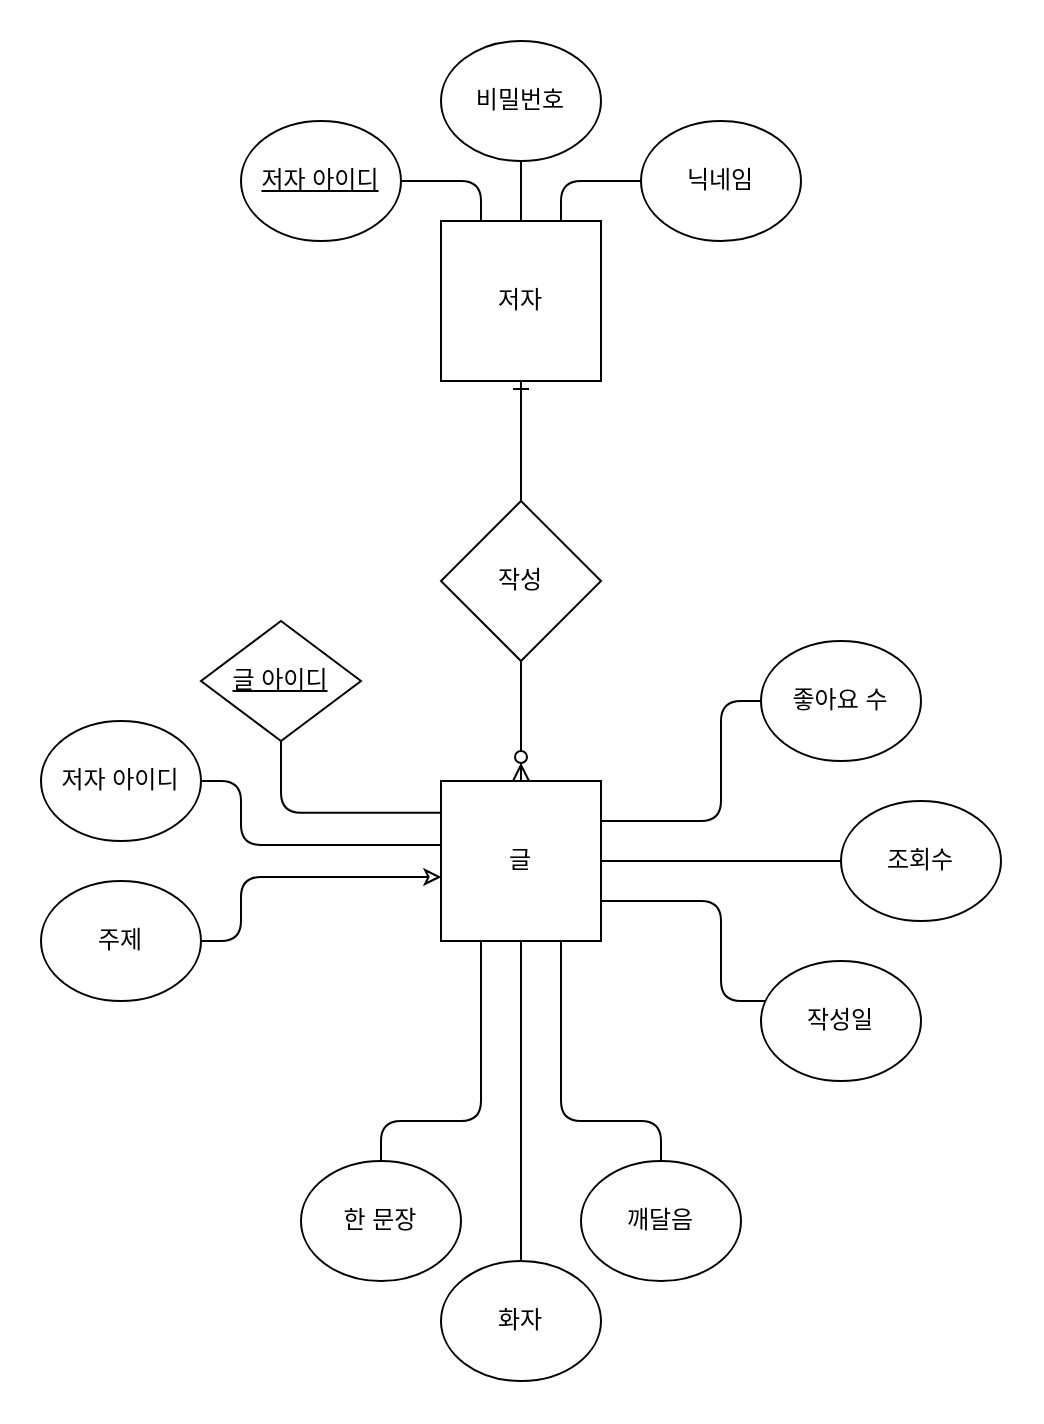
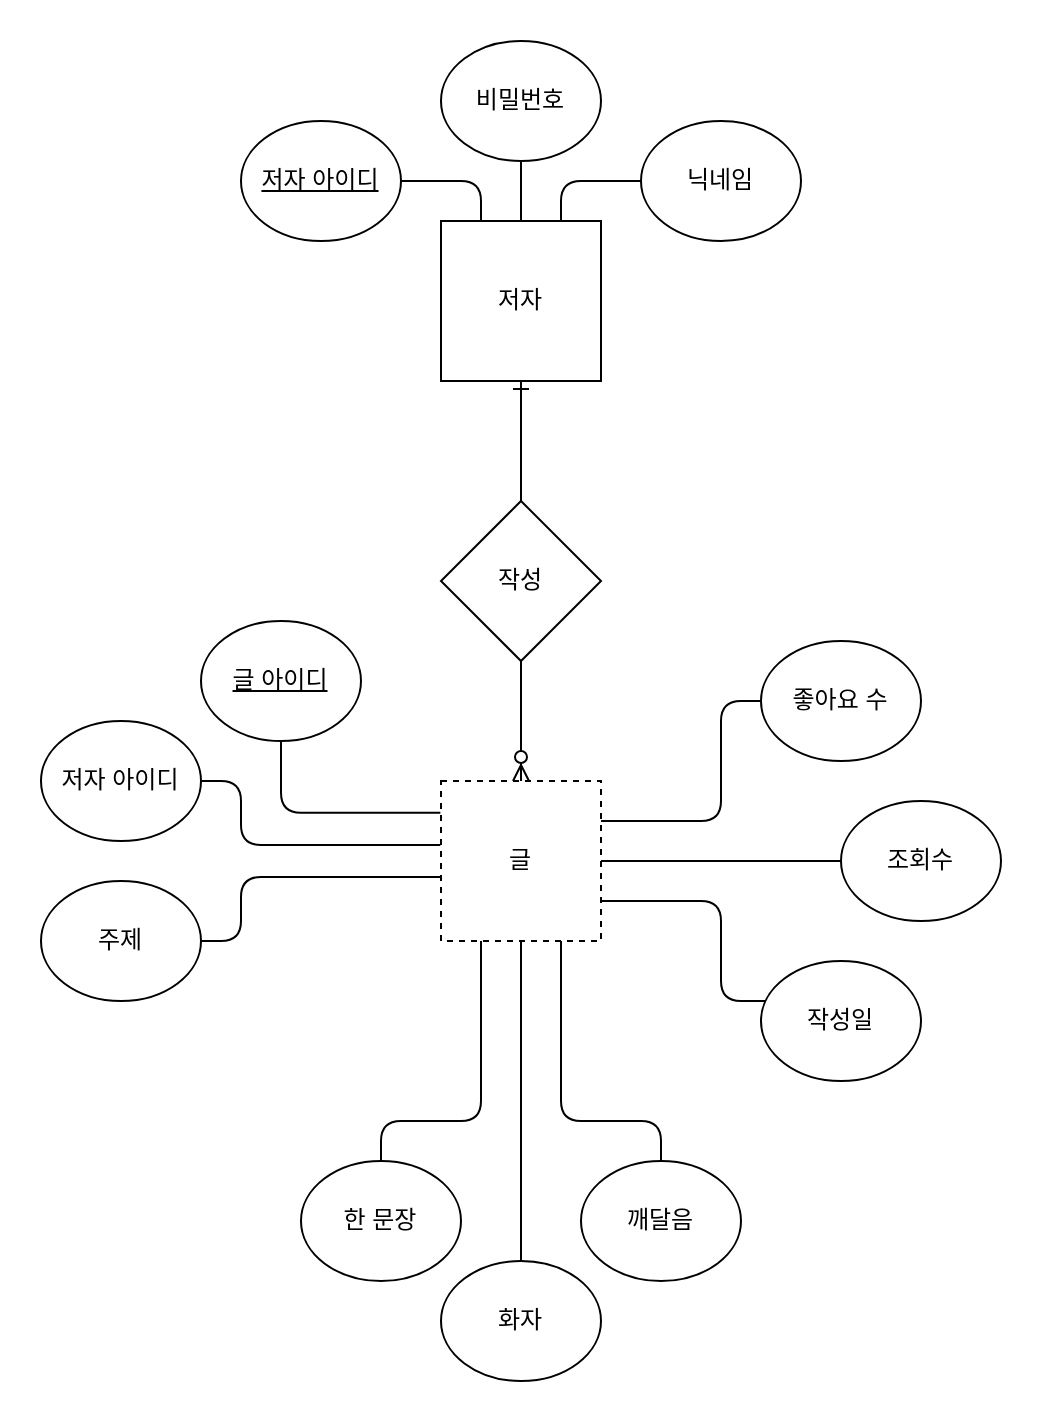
node "글 아이디": shape diamond -> ellipse
node "글": style solid -> dashed
edge "주제" -> "글": arrowhead classic -> none
